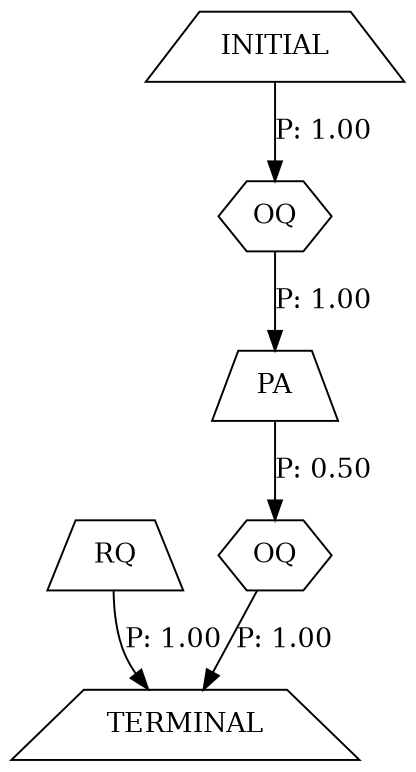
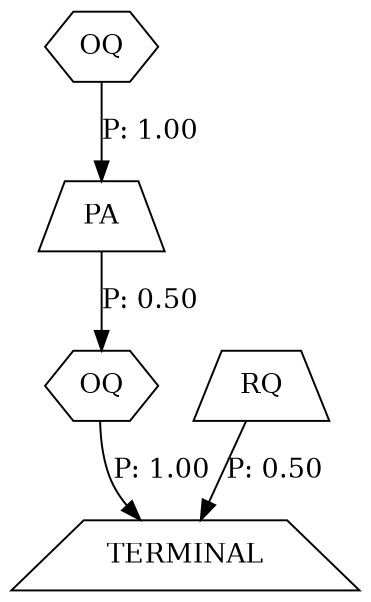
node "INITIAL": removed
edge "RQ" -> "TERMINAL": label "P: 1.00" -> "P: 0.50"
